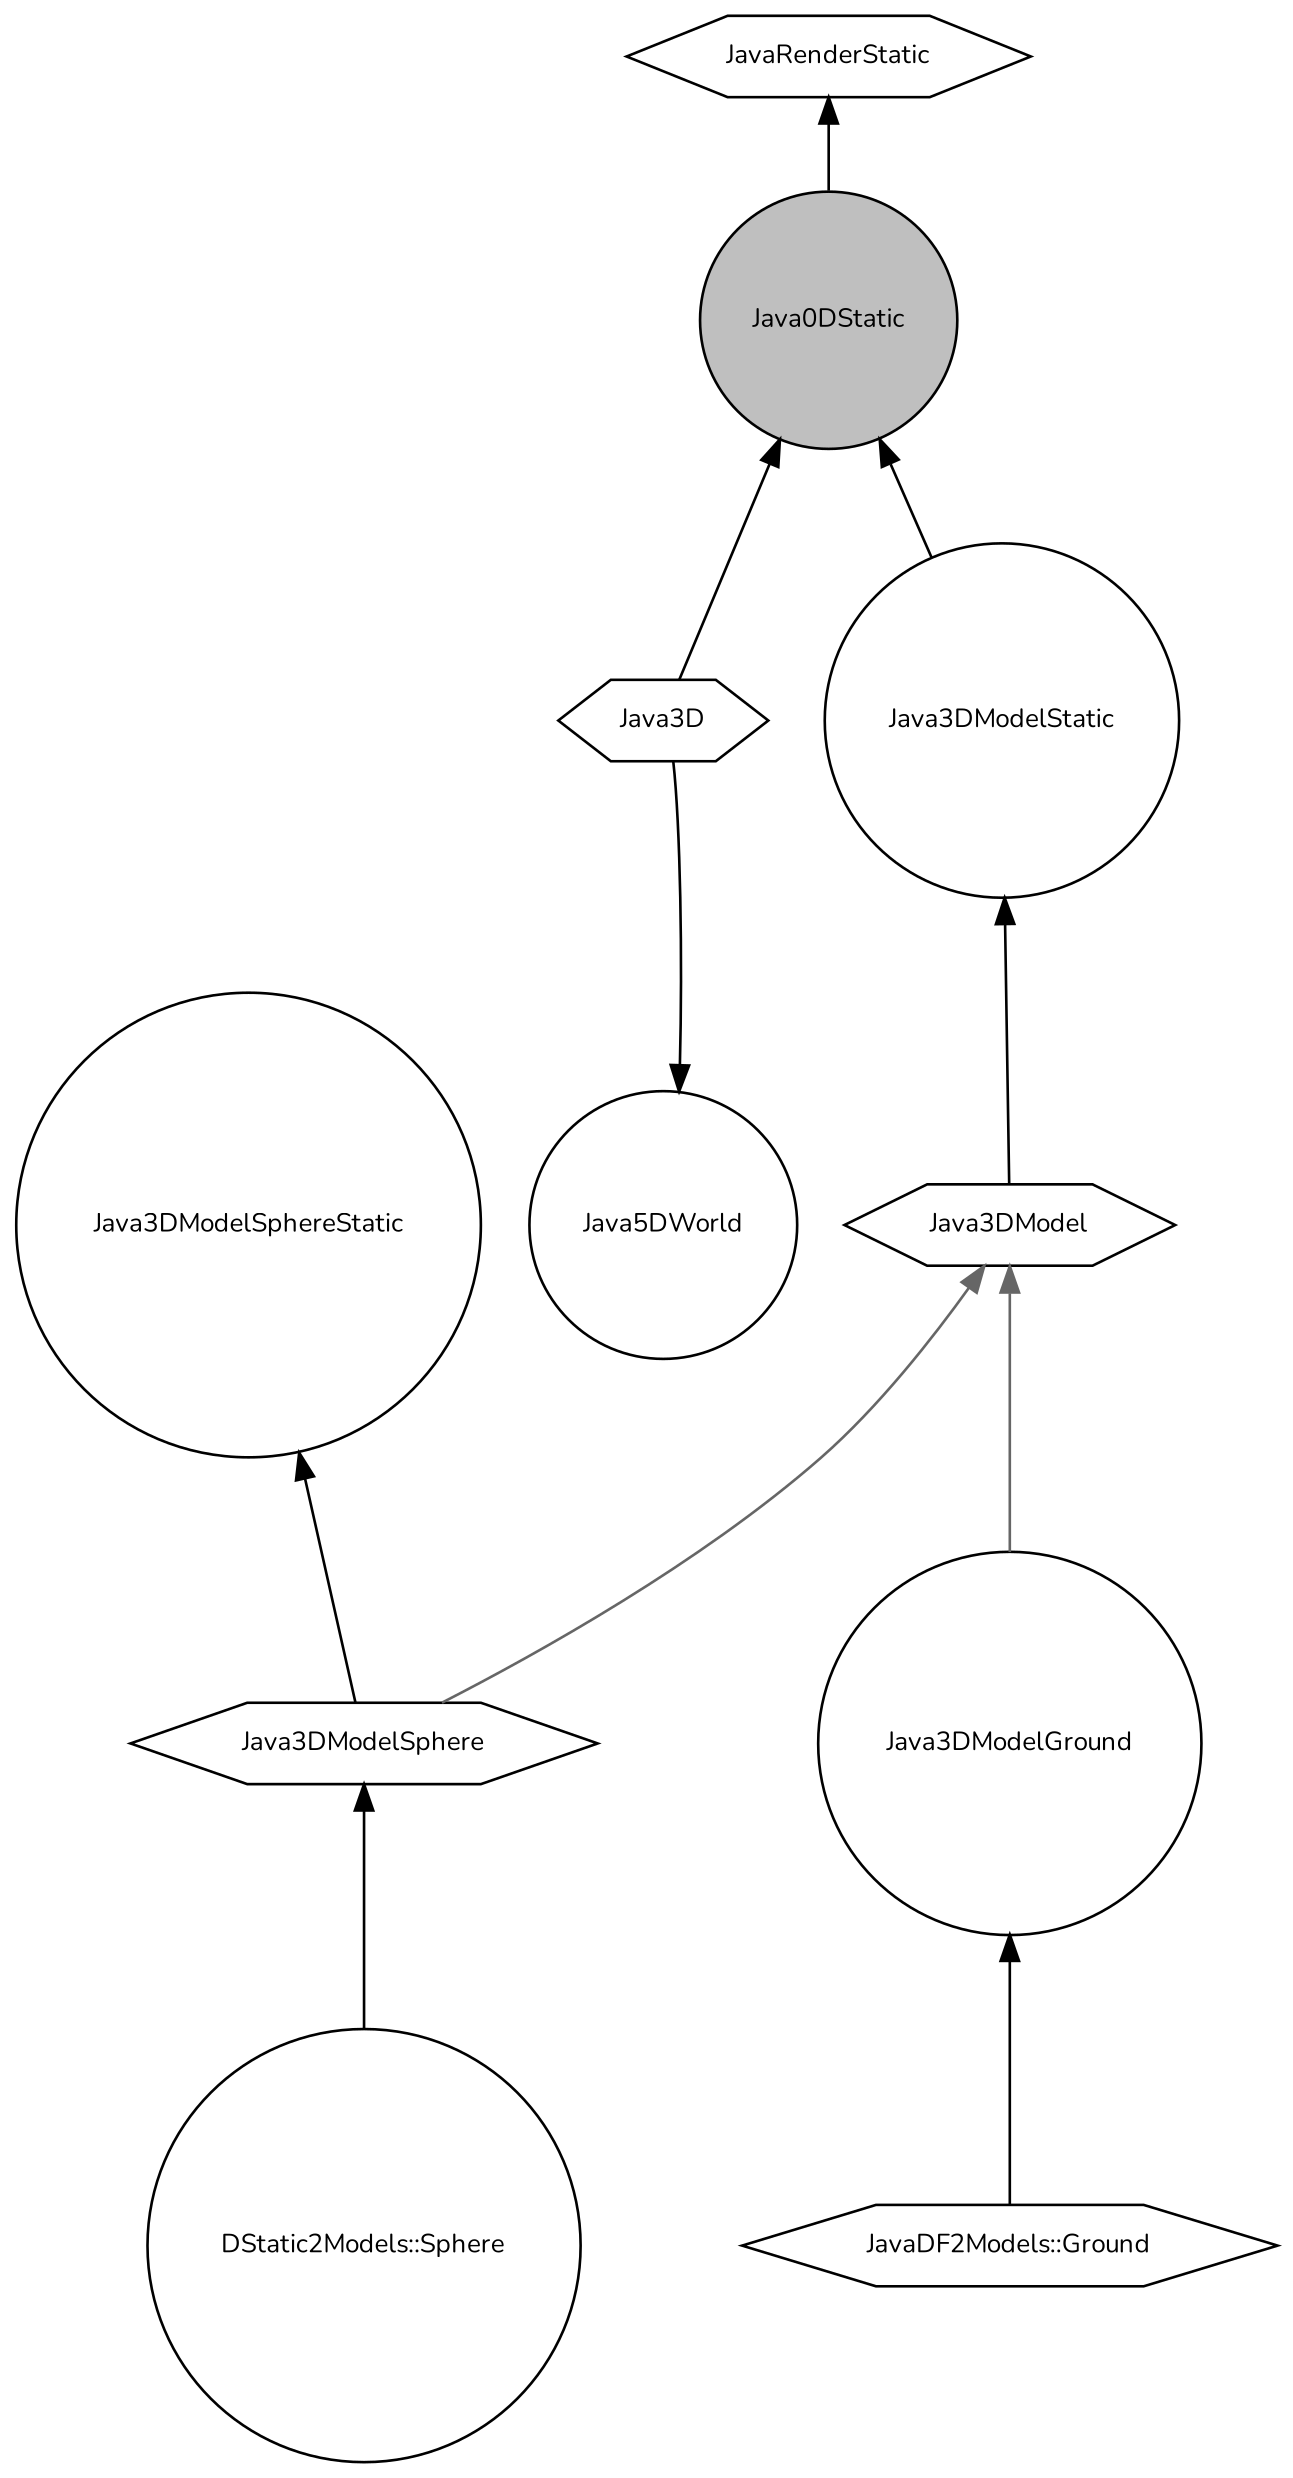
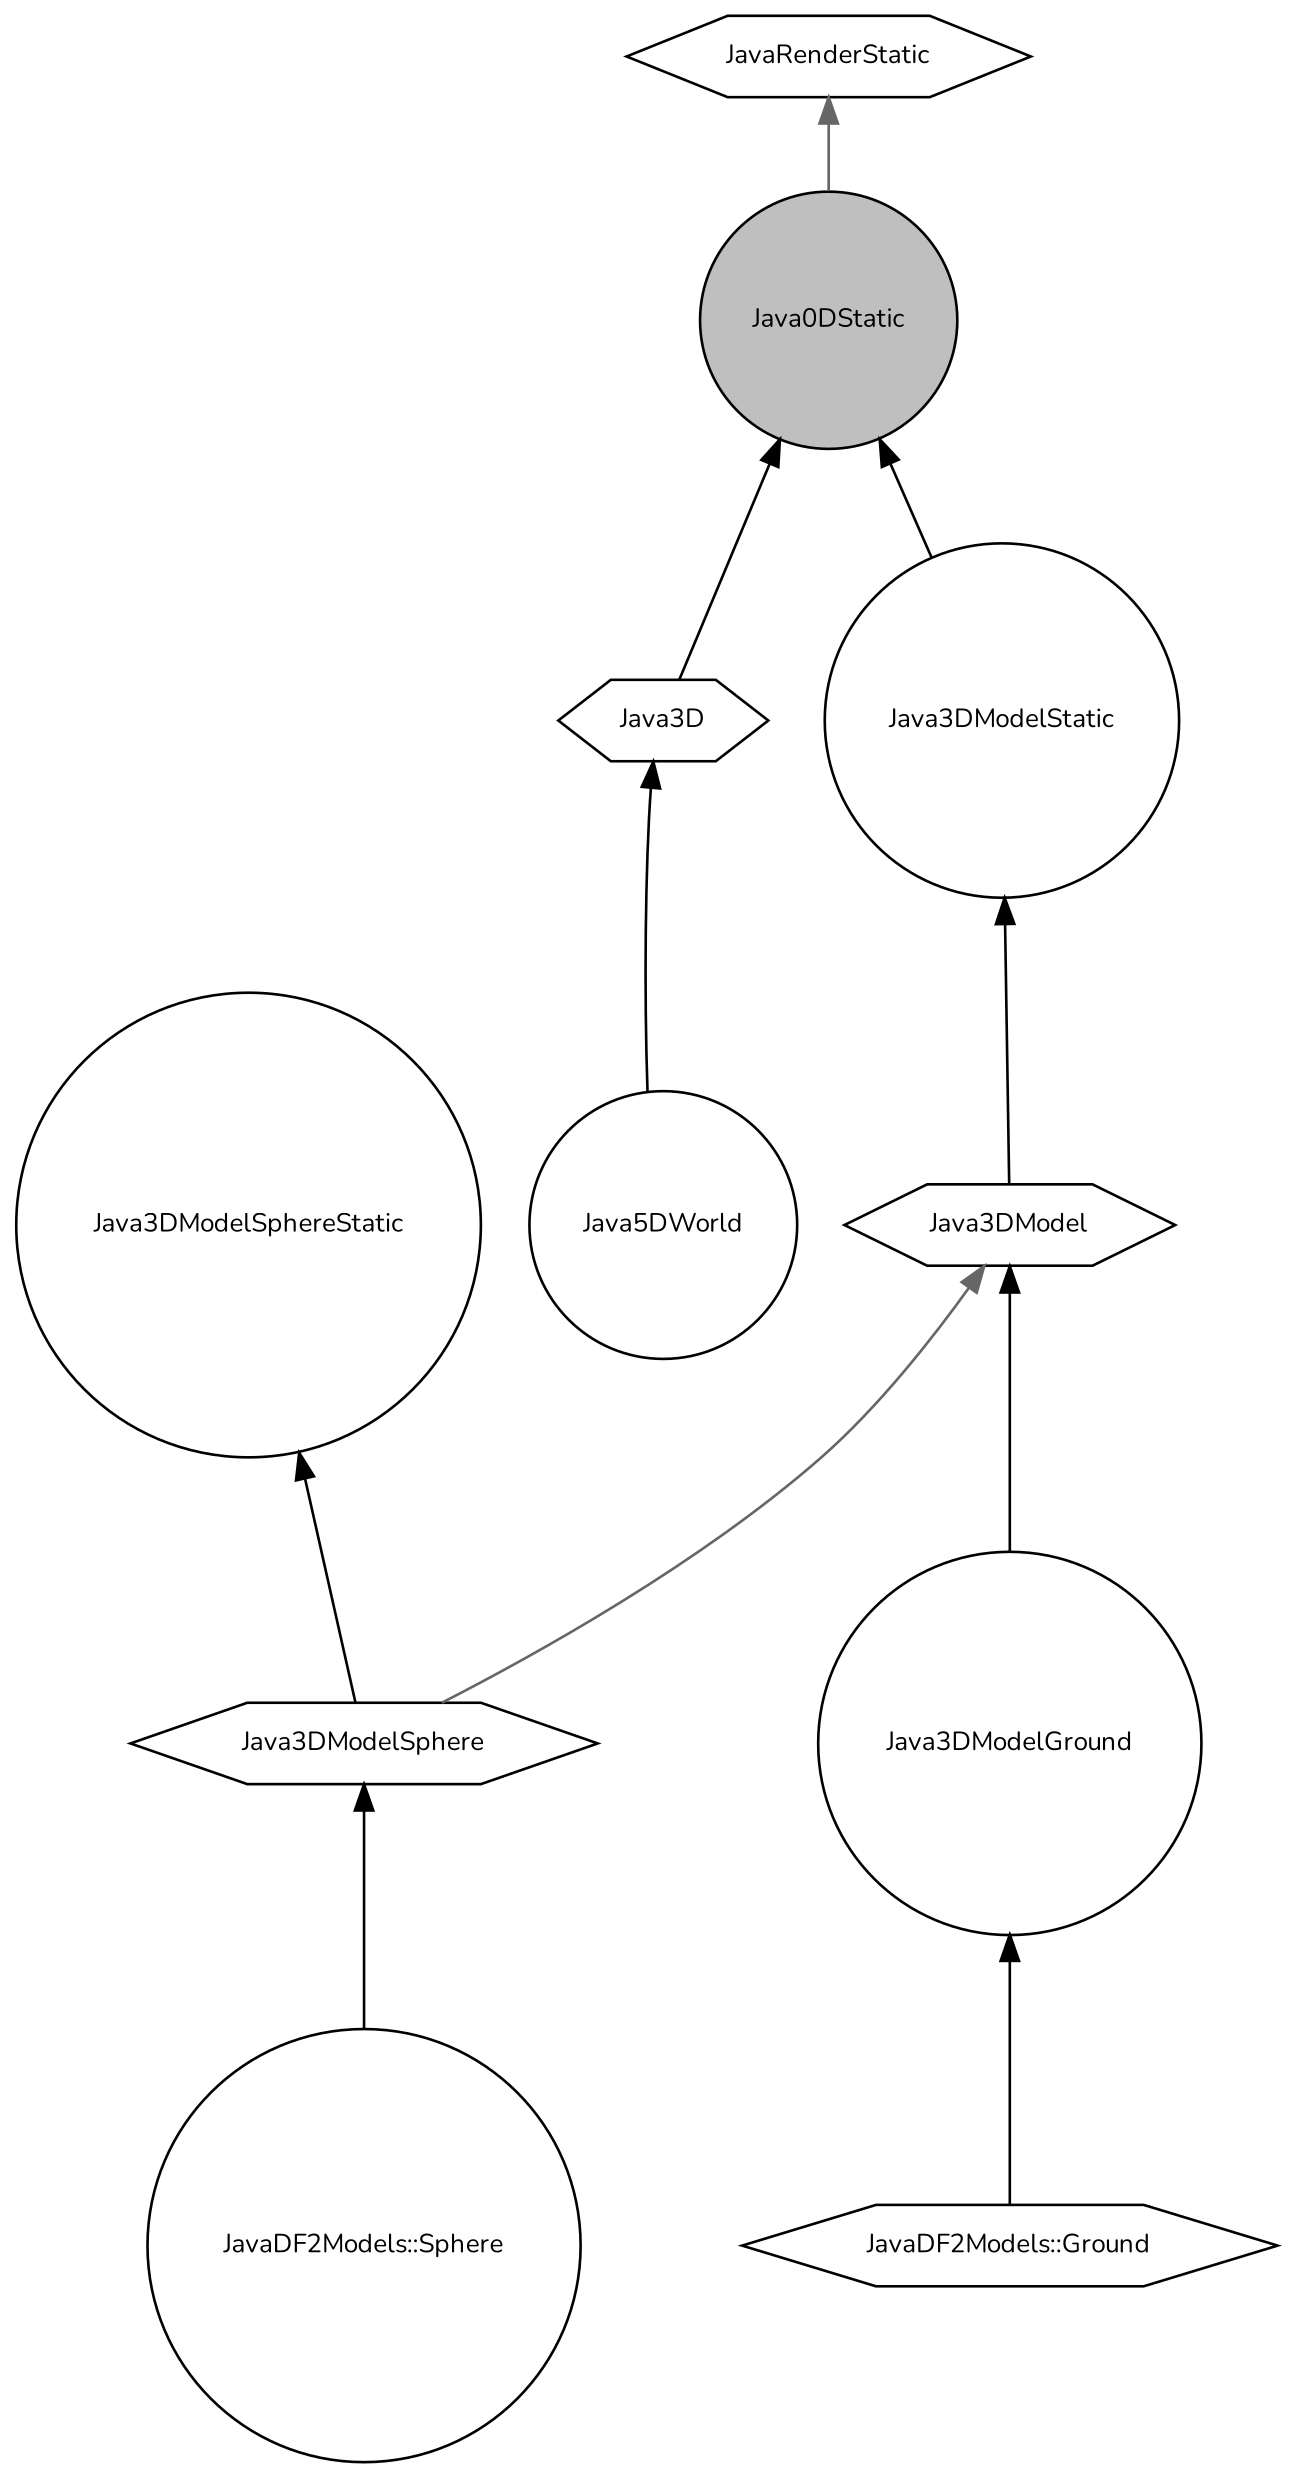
edge "Java0DStatic" -> "JavaRenderStatic": color black -> gray40
edge "Java3D" -> "Java5DWorld": reversed
edge "Java3DModelGround" -> "Java3DModel": color gray40 -> black
node "DStatic2Models::Sphere": label "DStatic2Models::Sphere" -> "JavaDF2Models::Sphere"
